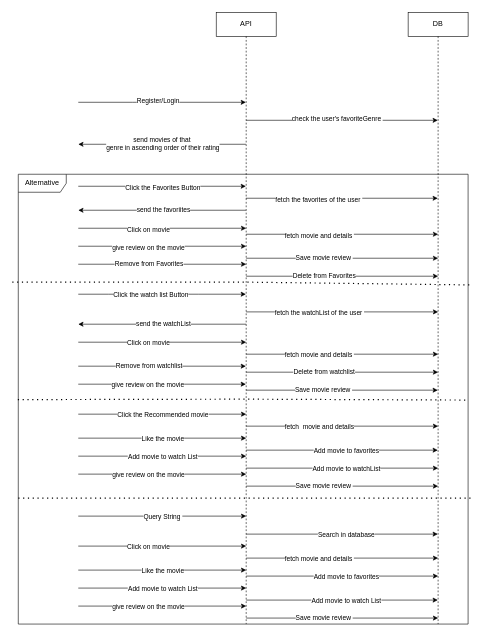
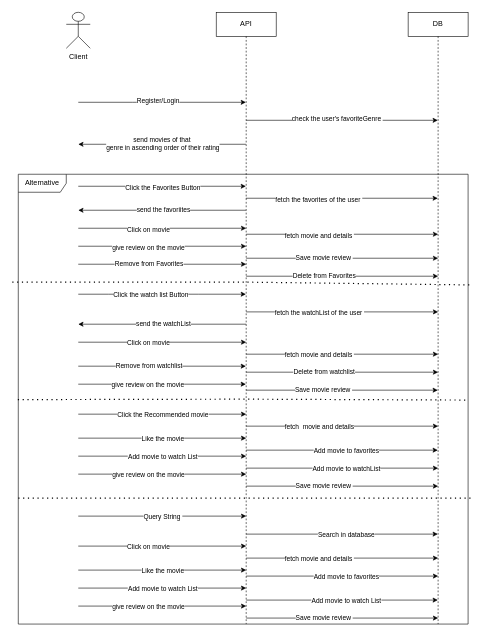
node "Client": added
